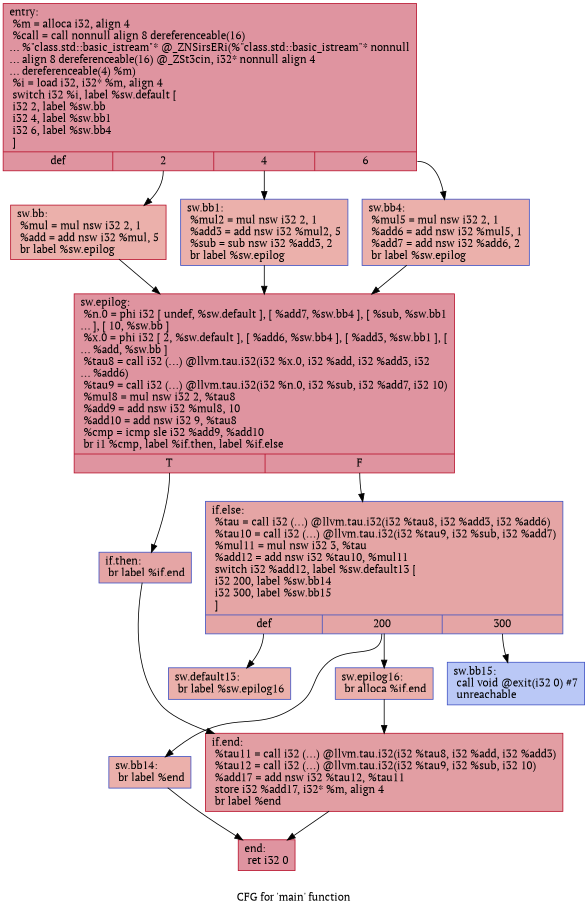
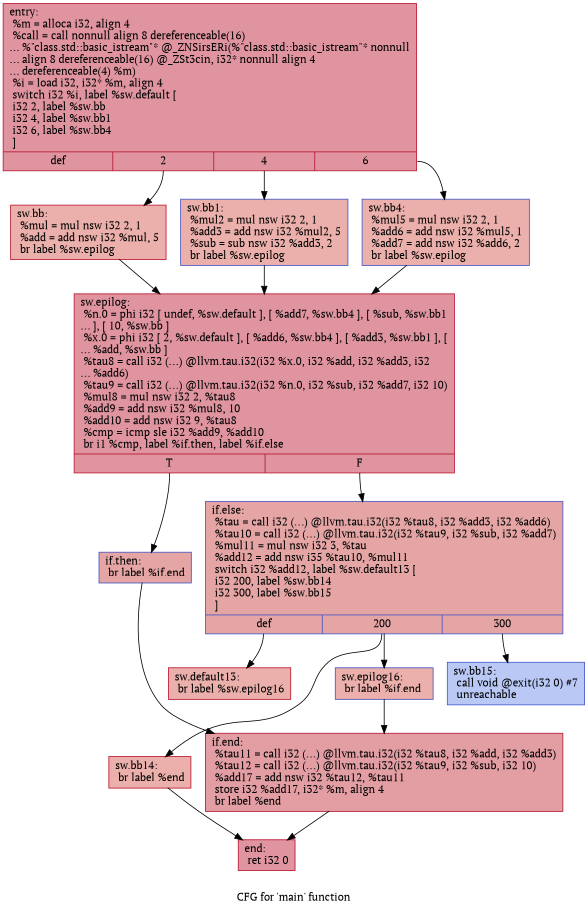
node "if.else:": text "%add12 = add nsw i32 %tau10, %mul11" -> "%add12 = add nsw i35 %tau10, %mul11"
node "sw.default13:": color #3d50c3ff -> #b70d28ff
node "sw.epilog16:": text "br alloca %if.end" -> "br label %if.end"
node "sw.bb14:": color #3d50c3ff -> #b70d28ff
